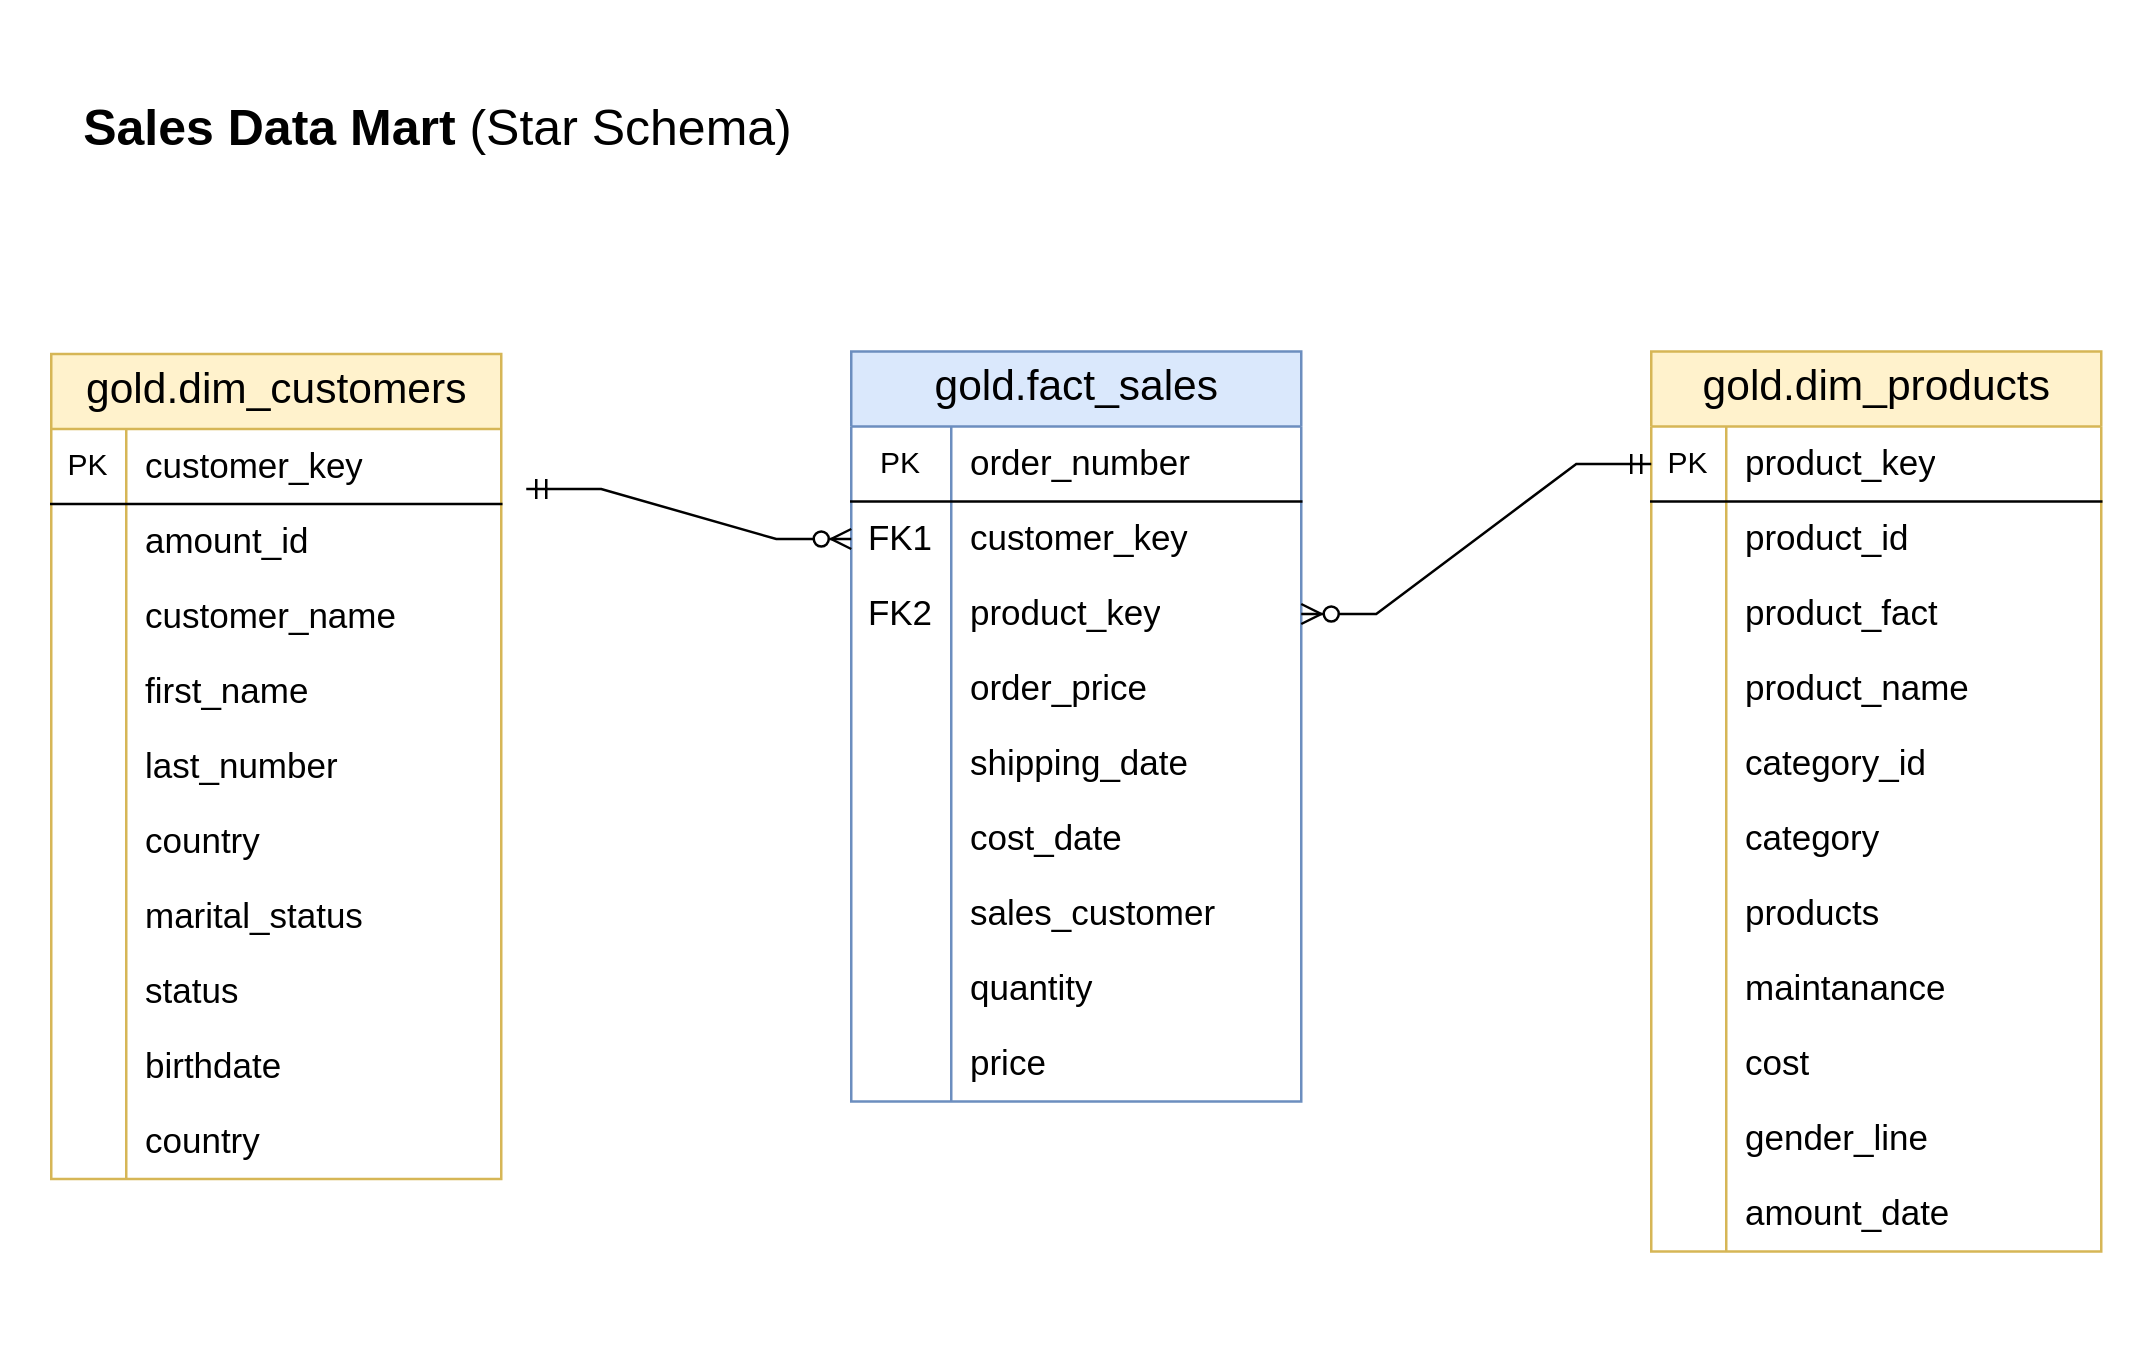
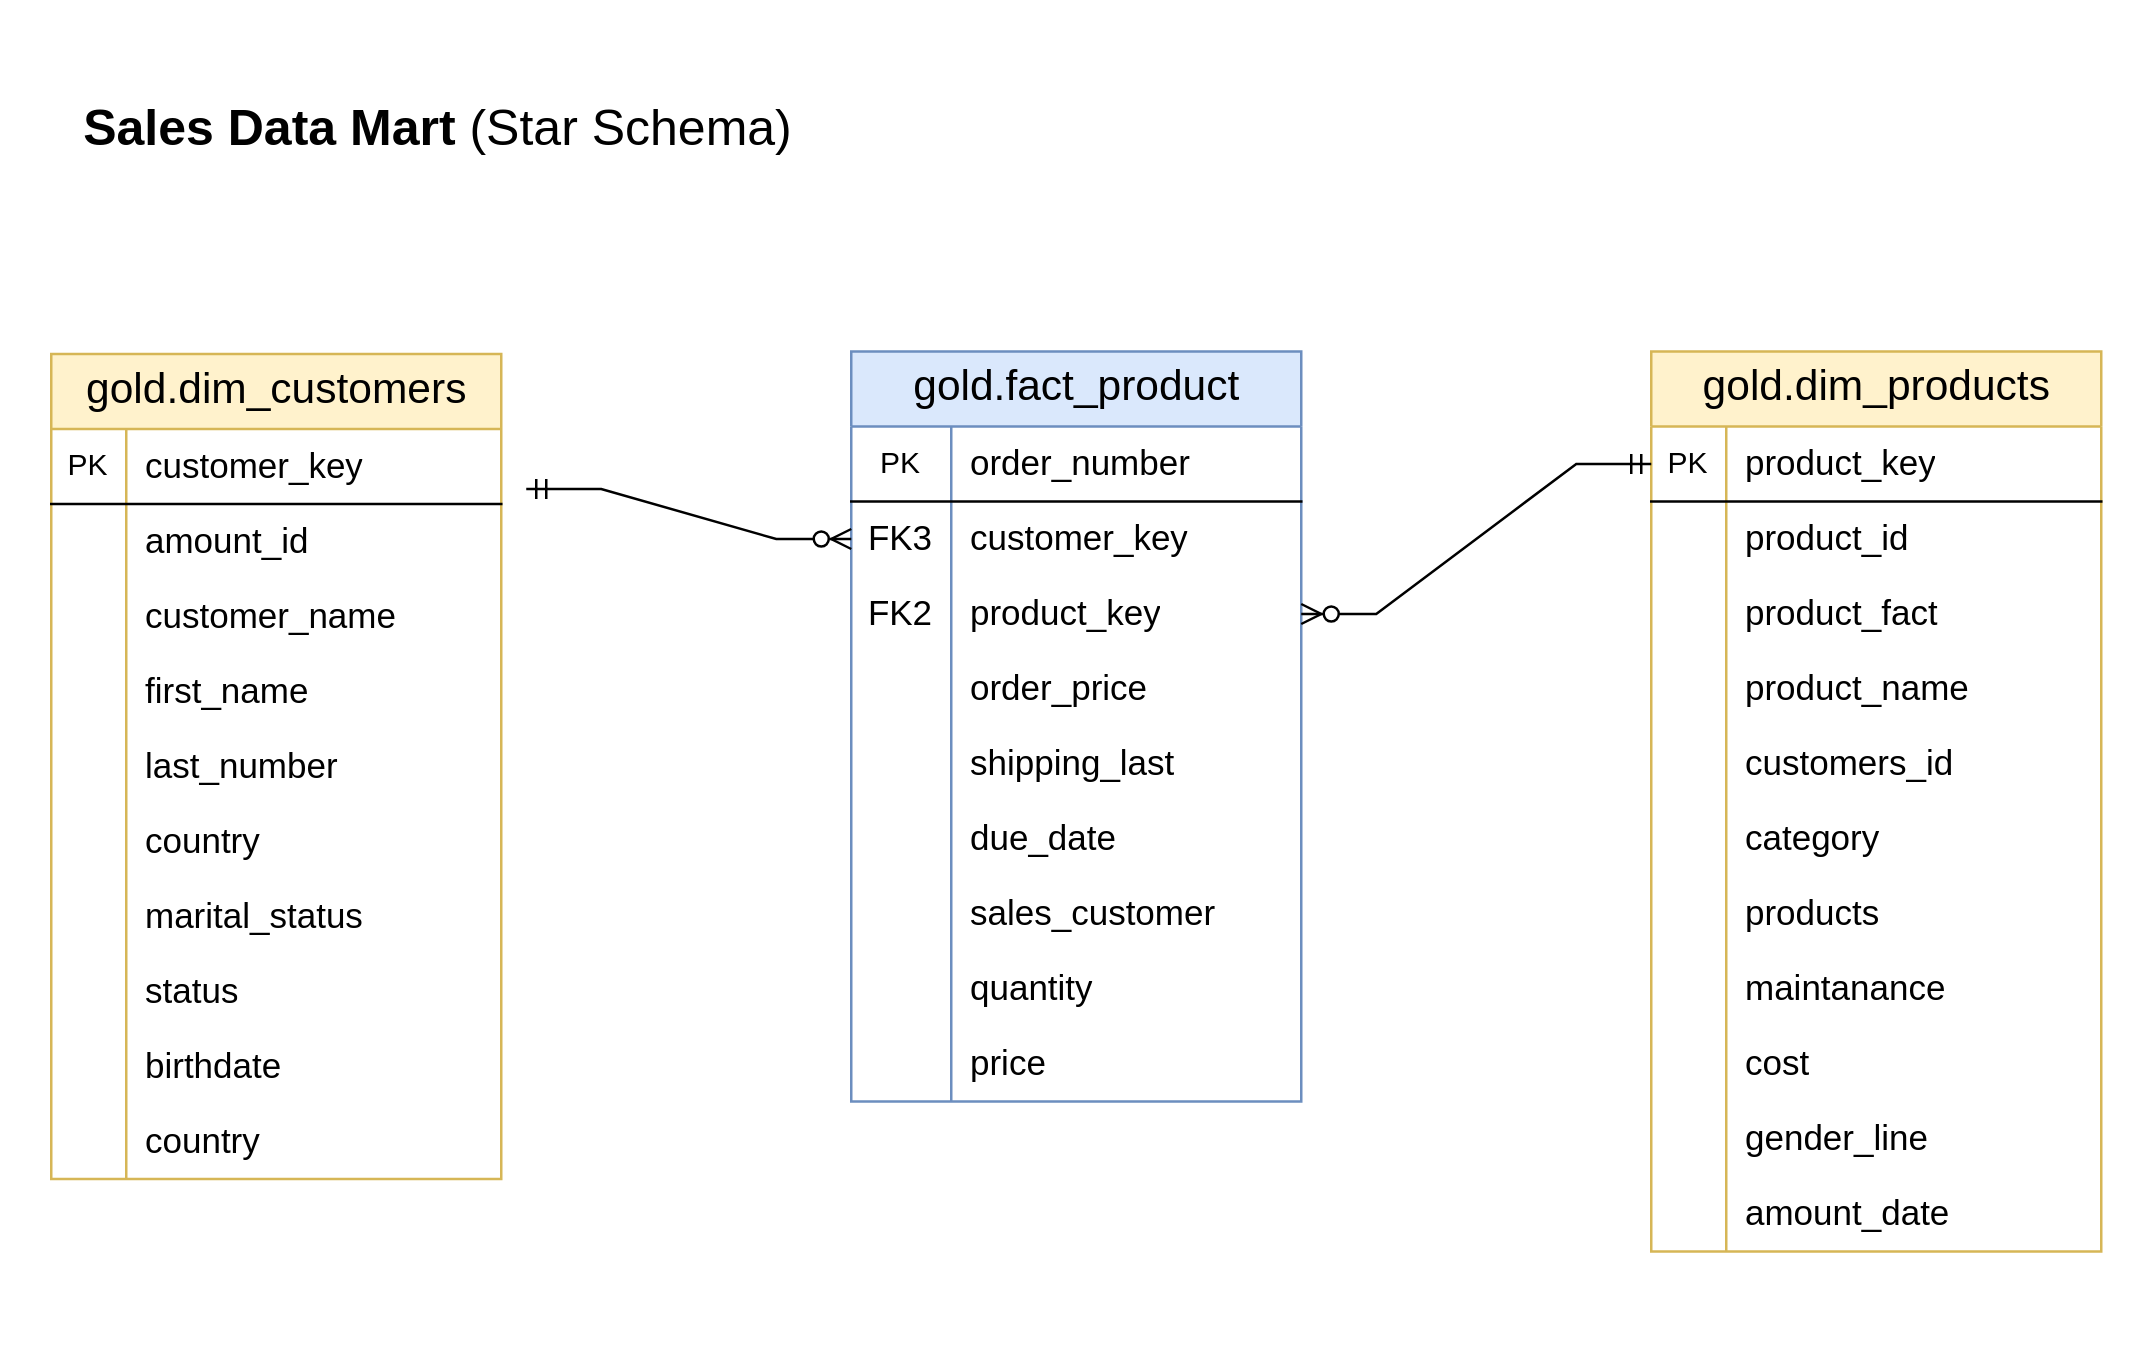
node "gold.fact_sales": label "gold.fact_sales" -> "gold.fact_product"
node "FK1": label "FK1" -> "FK3"
node "shipping_date": label "shipping_date" -> "shipping_last"
node "category_id": label "category_id" -> "customers_id"
node "cost_date": label "cost_date" -> "due_date"
